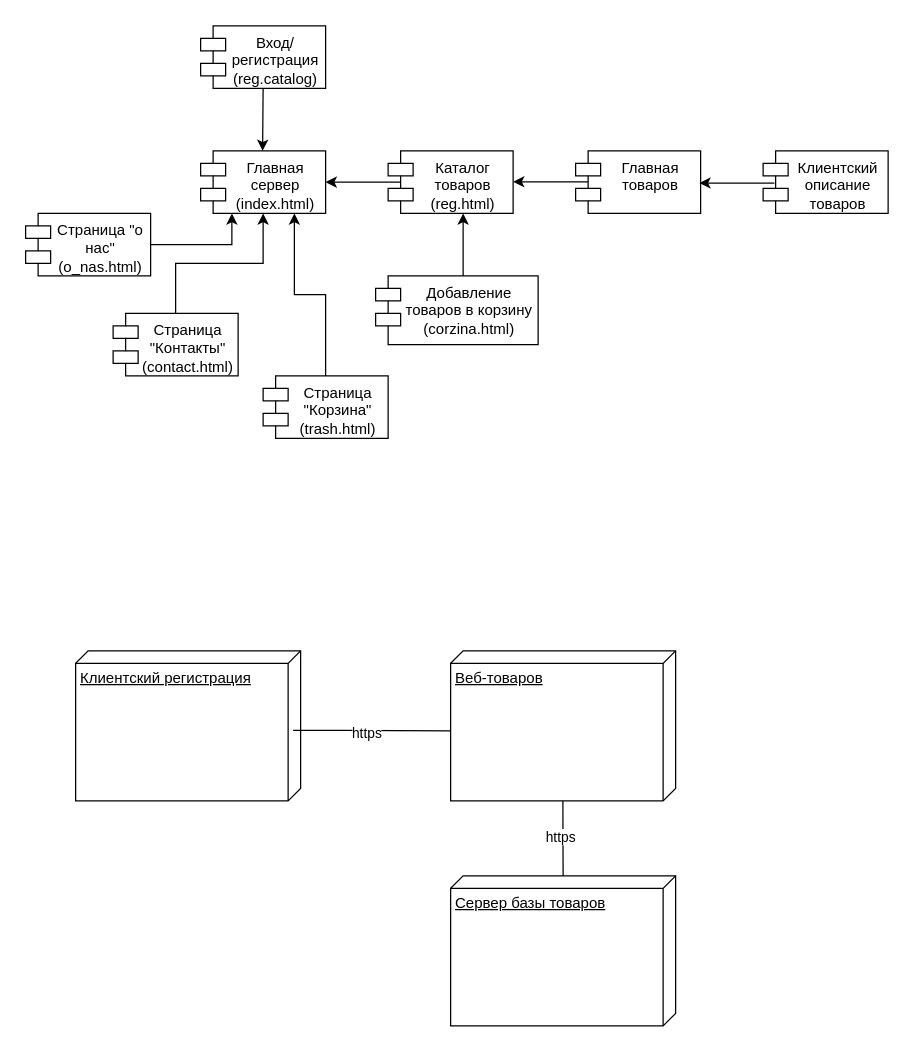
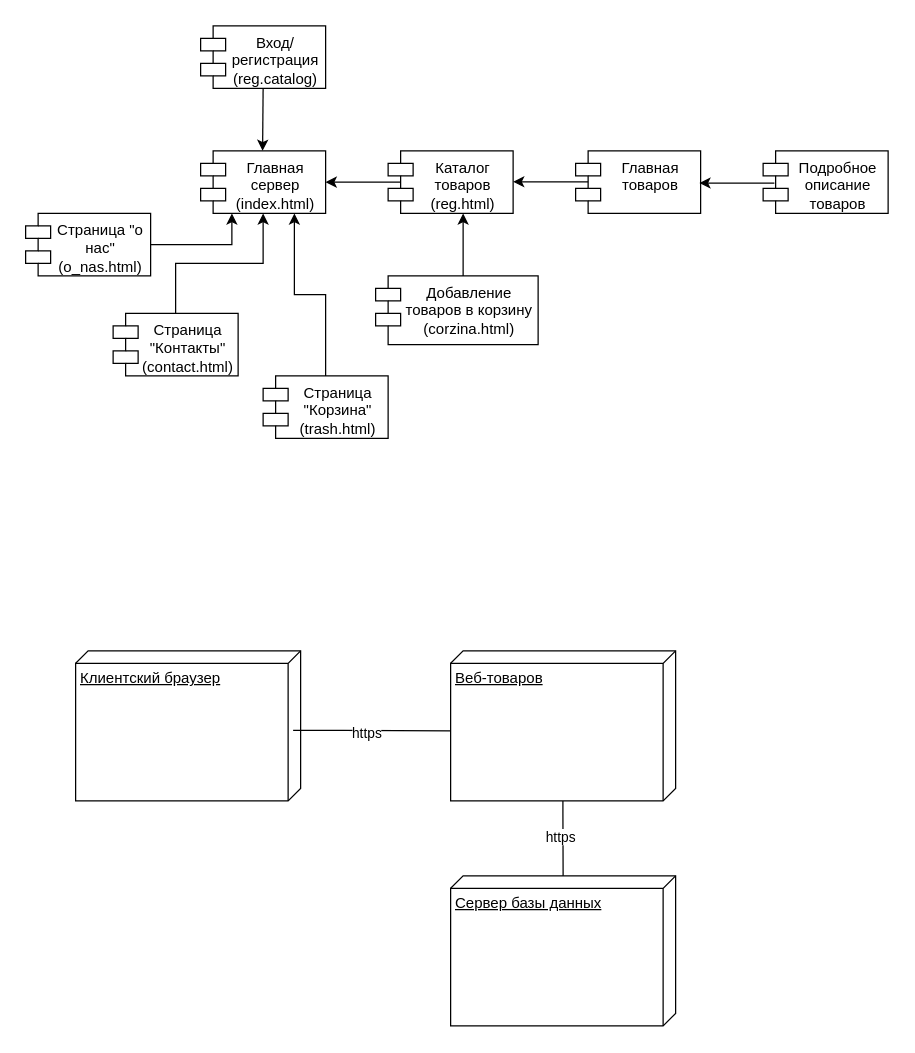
node "Клиентский описание товаров": label "Клиентский описание товаров" -> "Подробное описание товаров"
node "Клиентский регистрация": label "Клиентский регистрация" -> "Клиентский браузер"
node "Сервер базы товаров": label "Сервер базы товаров" -> "Сервер базы данных"
